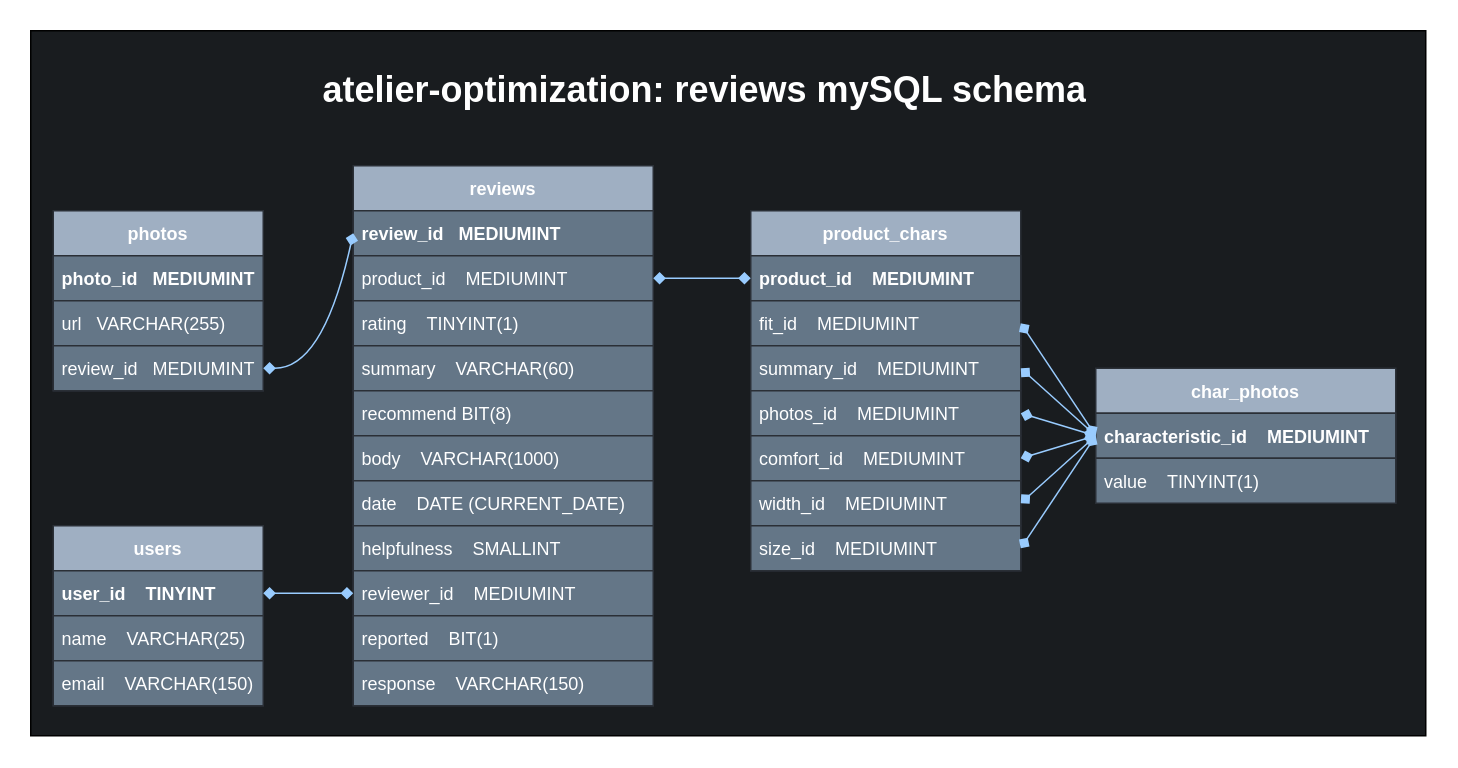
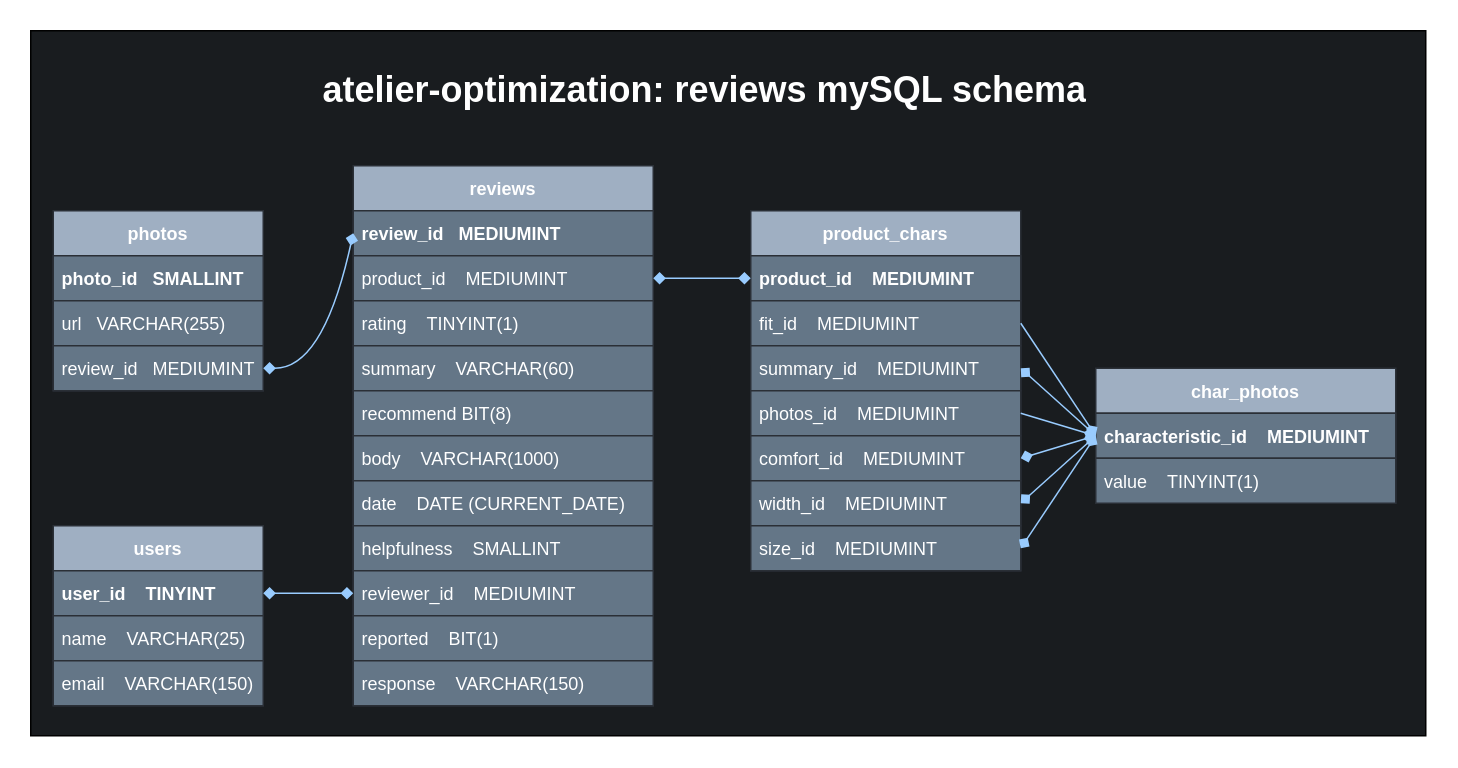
node "photo_id MEDIUMINT": label "photo_id MEDIUMINT" -> "photo_id SMALLINT"
edge "fit_id MEDIUMINT" -- "characteristic_id MEDIUMINT": arrowhead diamond -> none
edge "photos_id MEDIUMINT" -- "characteristic_id MEDIUMINT": arrowhead diamond -> none
